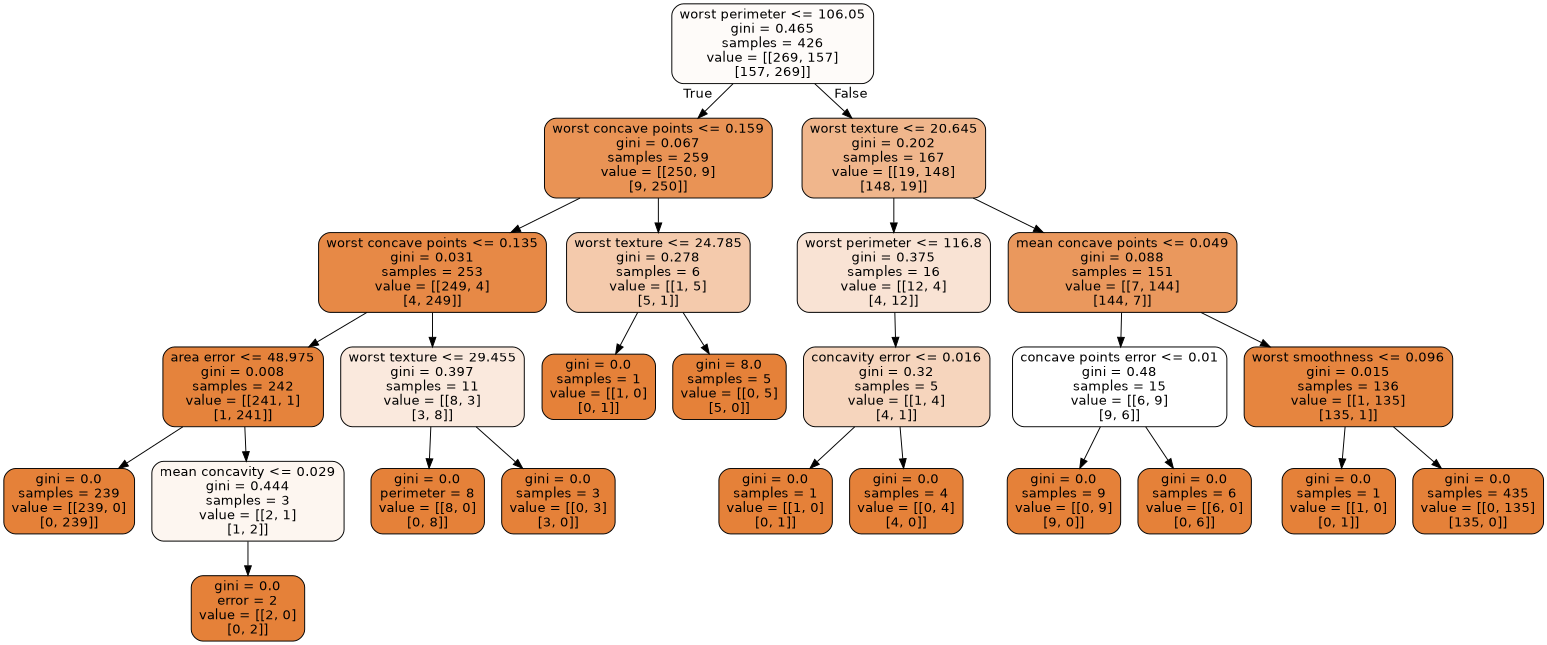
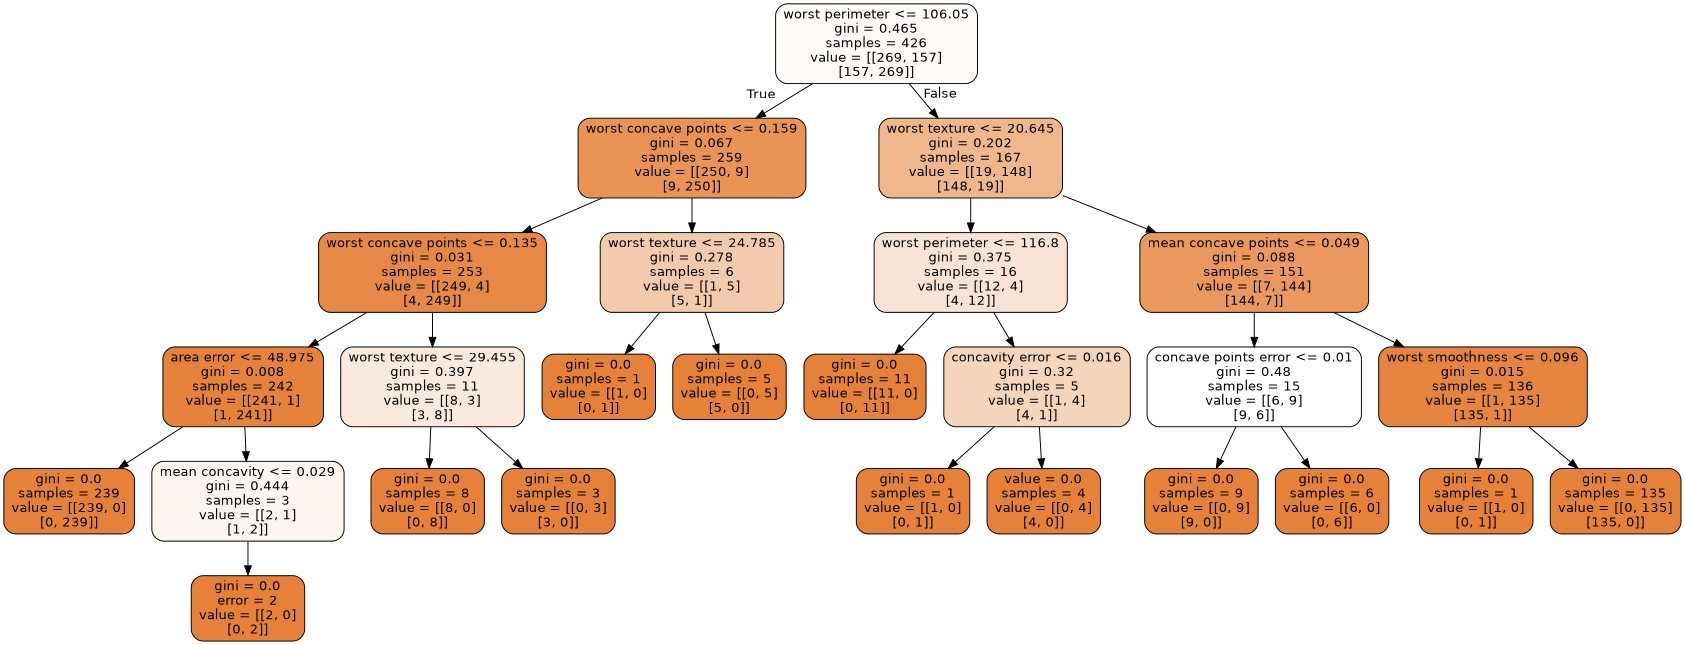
node "gini = 8.0 samples = 5 value = [[0, 5] [5, 0]]": label "gini = 8.0 samples = 5 value = [[0, 5] [5, 0]]" -> "gini = 0.0 samples = 5 value = [[0, 5] [5, 0]]"
node "gini = 0.0 samples = 11 value = [[11, 0] [0, 11]]": added
node "gini = 0.0 perimeter = 8 value = [[8, 0] [0, 8]]": label "gini = 0.0 perimeter = 8 value = [[8, 0] [0, 8]]" -> "gini = 0.0 samples = 8 value = [[8, 0] [0, 8]]"
node "gini = 0.0 samples = 4 value = [[0, 4] [4, 0]]": label "gini = 0.0 samples = 4 value = [[0, 4] [4, 0]]" -> "value = 0.0 samples = 4 value = [[0, 4] [4, 0]]"
node "gini = 0.0 samples = 435 value = [[0, 135] [135, 0]]": label "gini = 0.0 samples = 435 value = [[0, 135] [135, 0]]" -> "gini = 0.0 samples = 135 value = [[0, 135] [135, 0]]"
